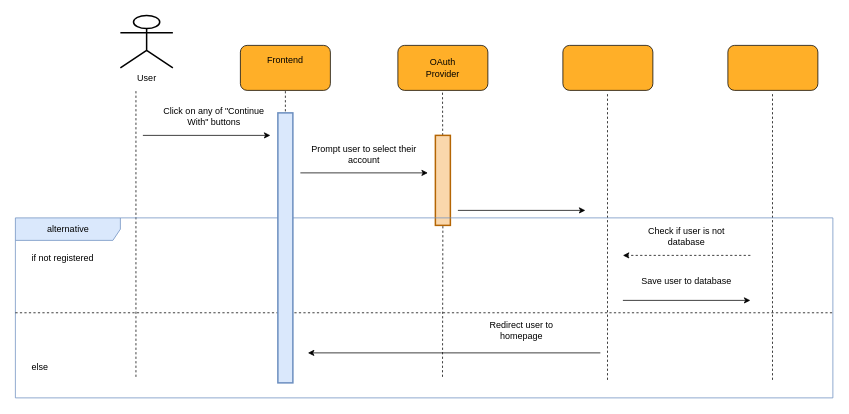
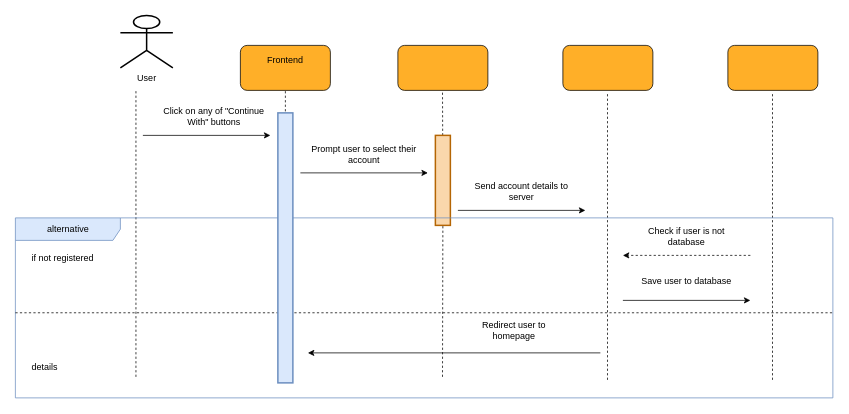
node "OAuth Provider": removed
node "Send account details to server": added
node "Redirect user to homepage": moved (522, 330) -> (514, 330)
node "else": label "else" -> "details"
